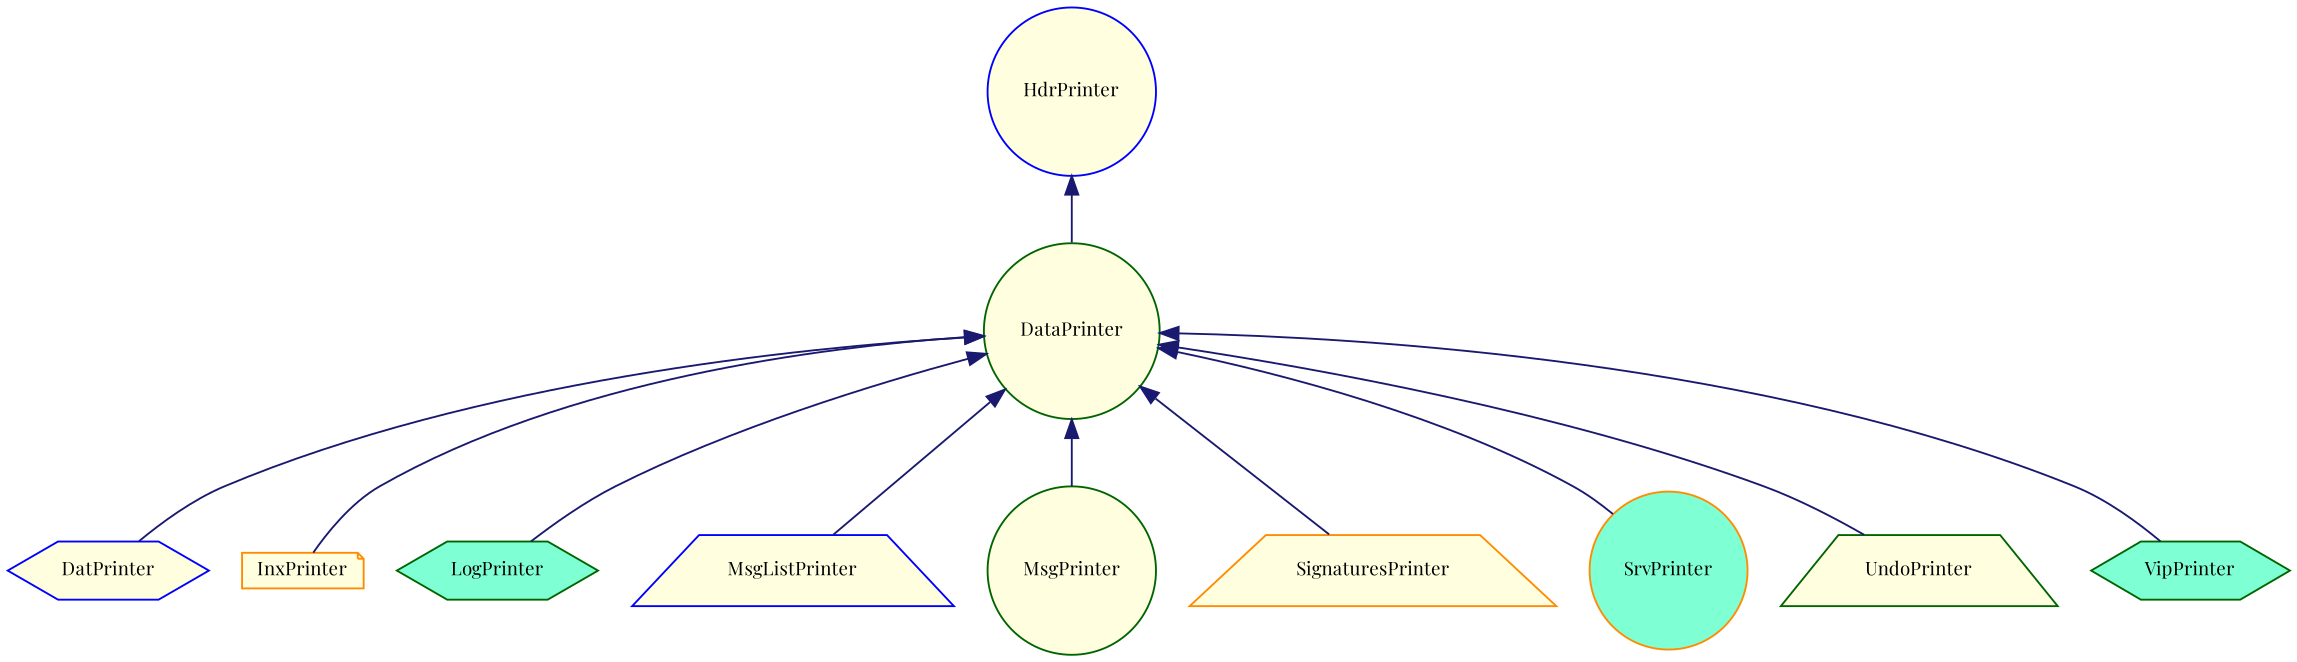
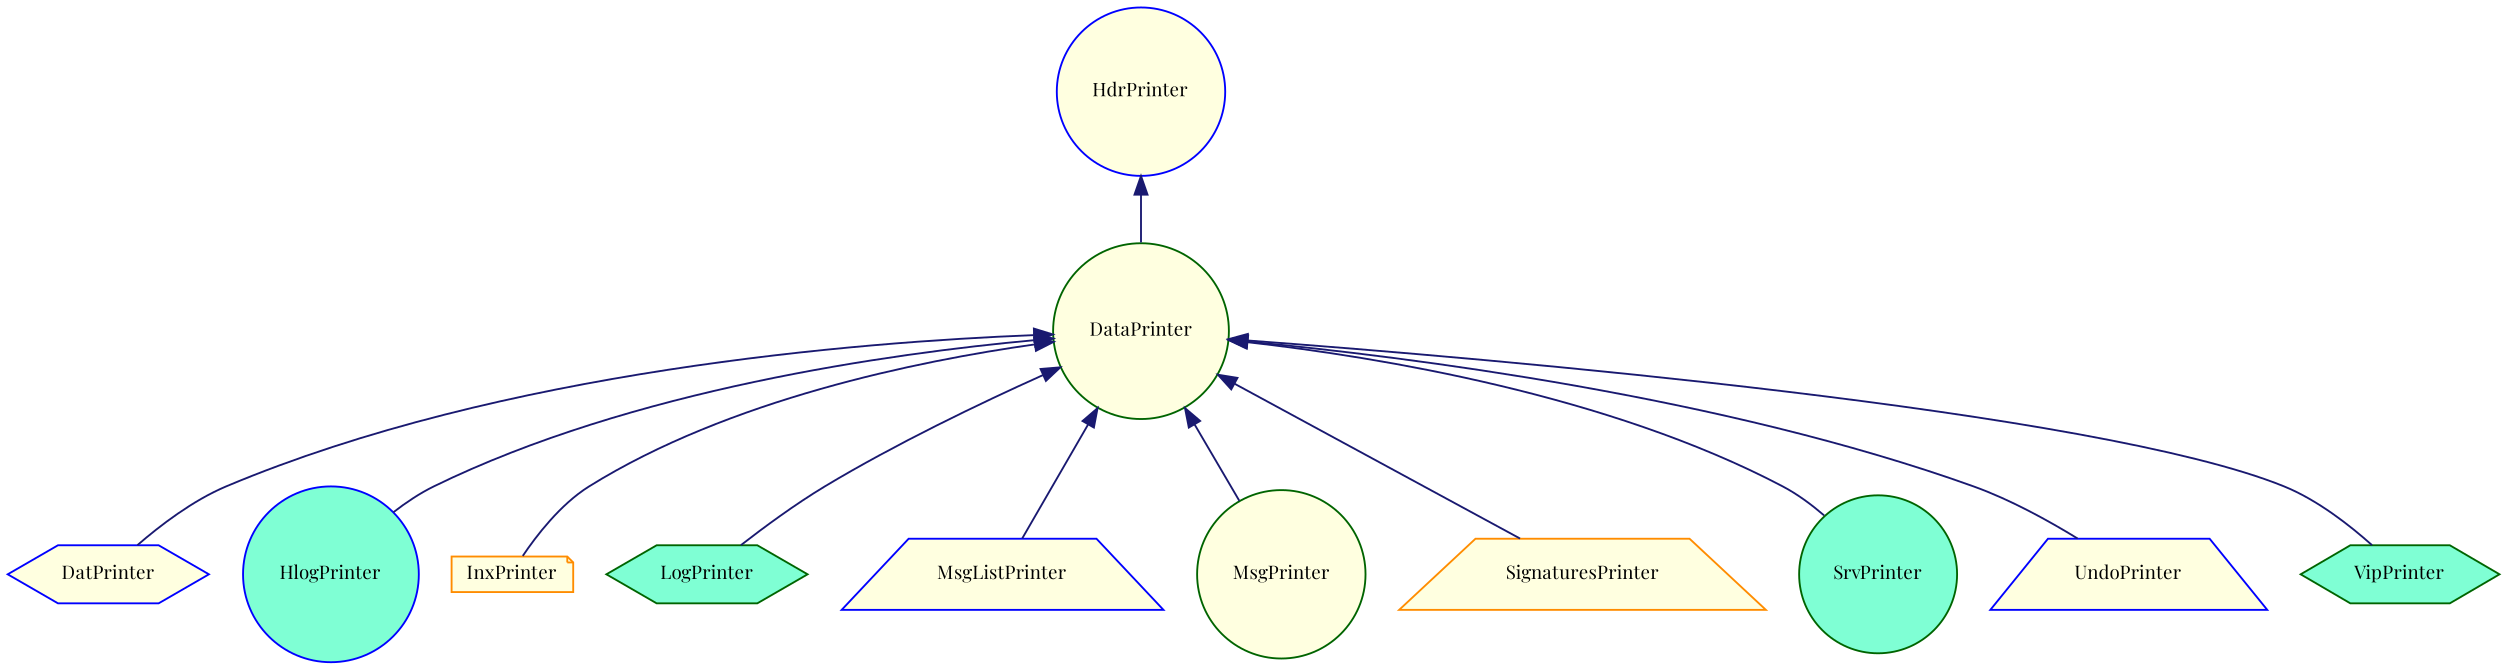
node "SrvPrinter": color darkorange -> darkgreen
node "UndoPrinter": color darkgreen -> blue
node "HlogPrinter": added
